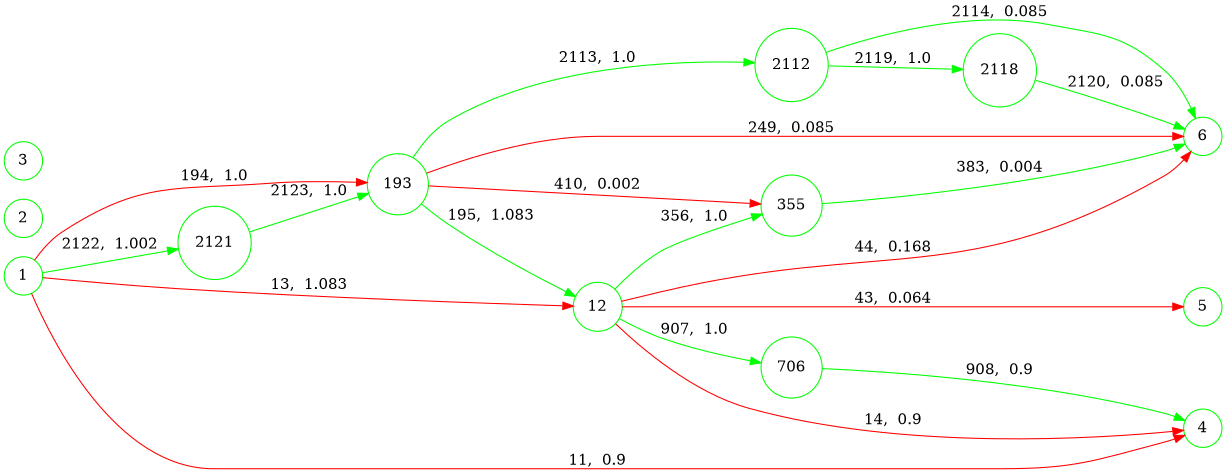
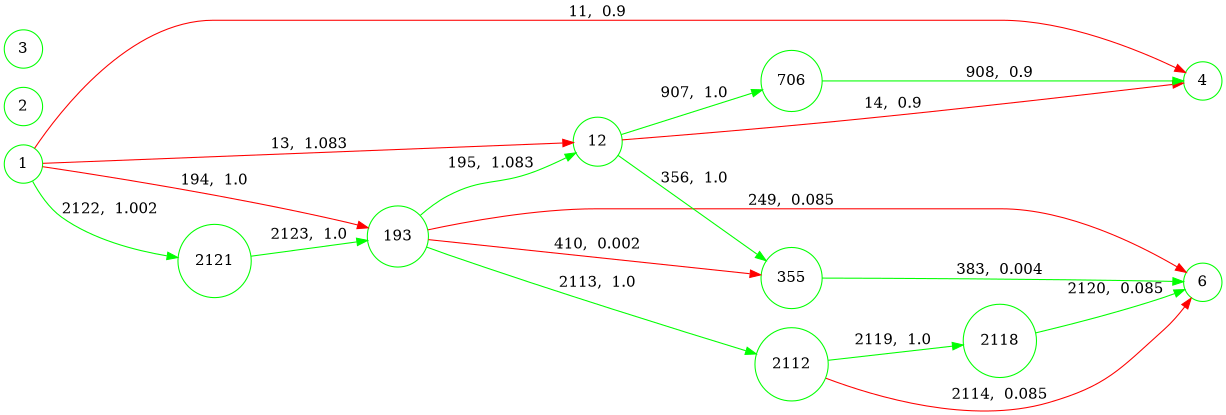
edge "2112" -> "6": color green -> red
edge "12" -> "6": removed, label "44,  0.168"
node "5": removed
